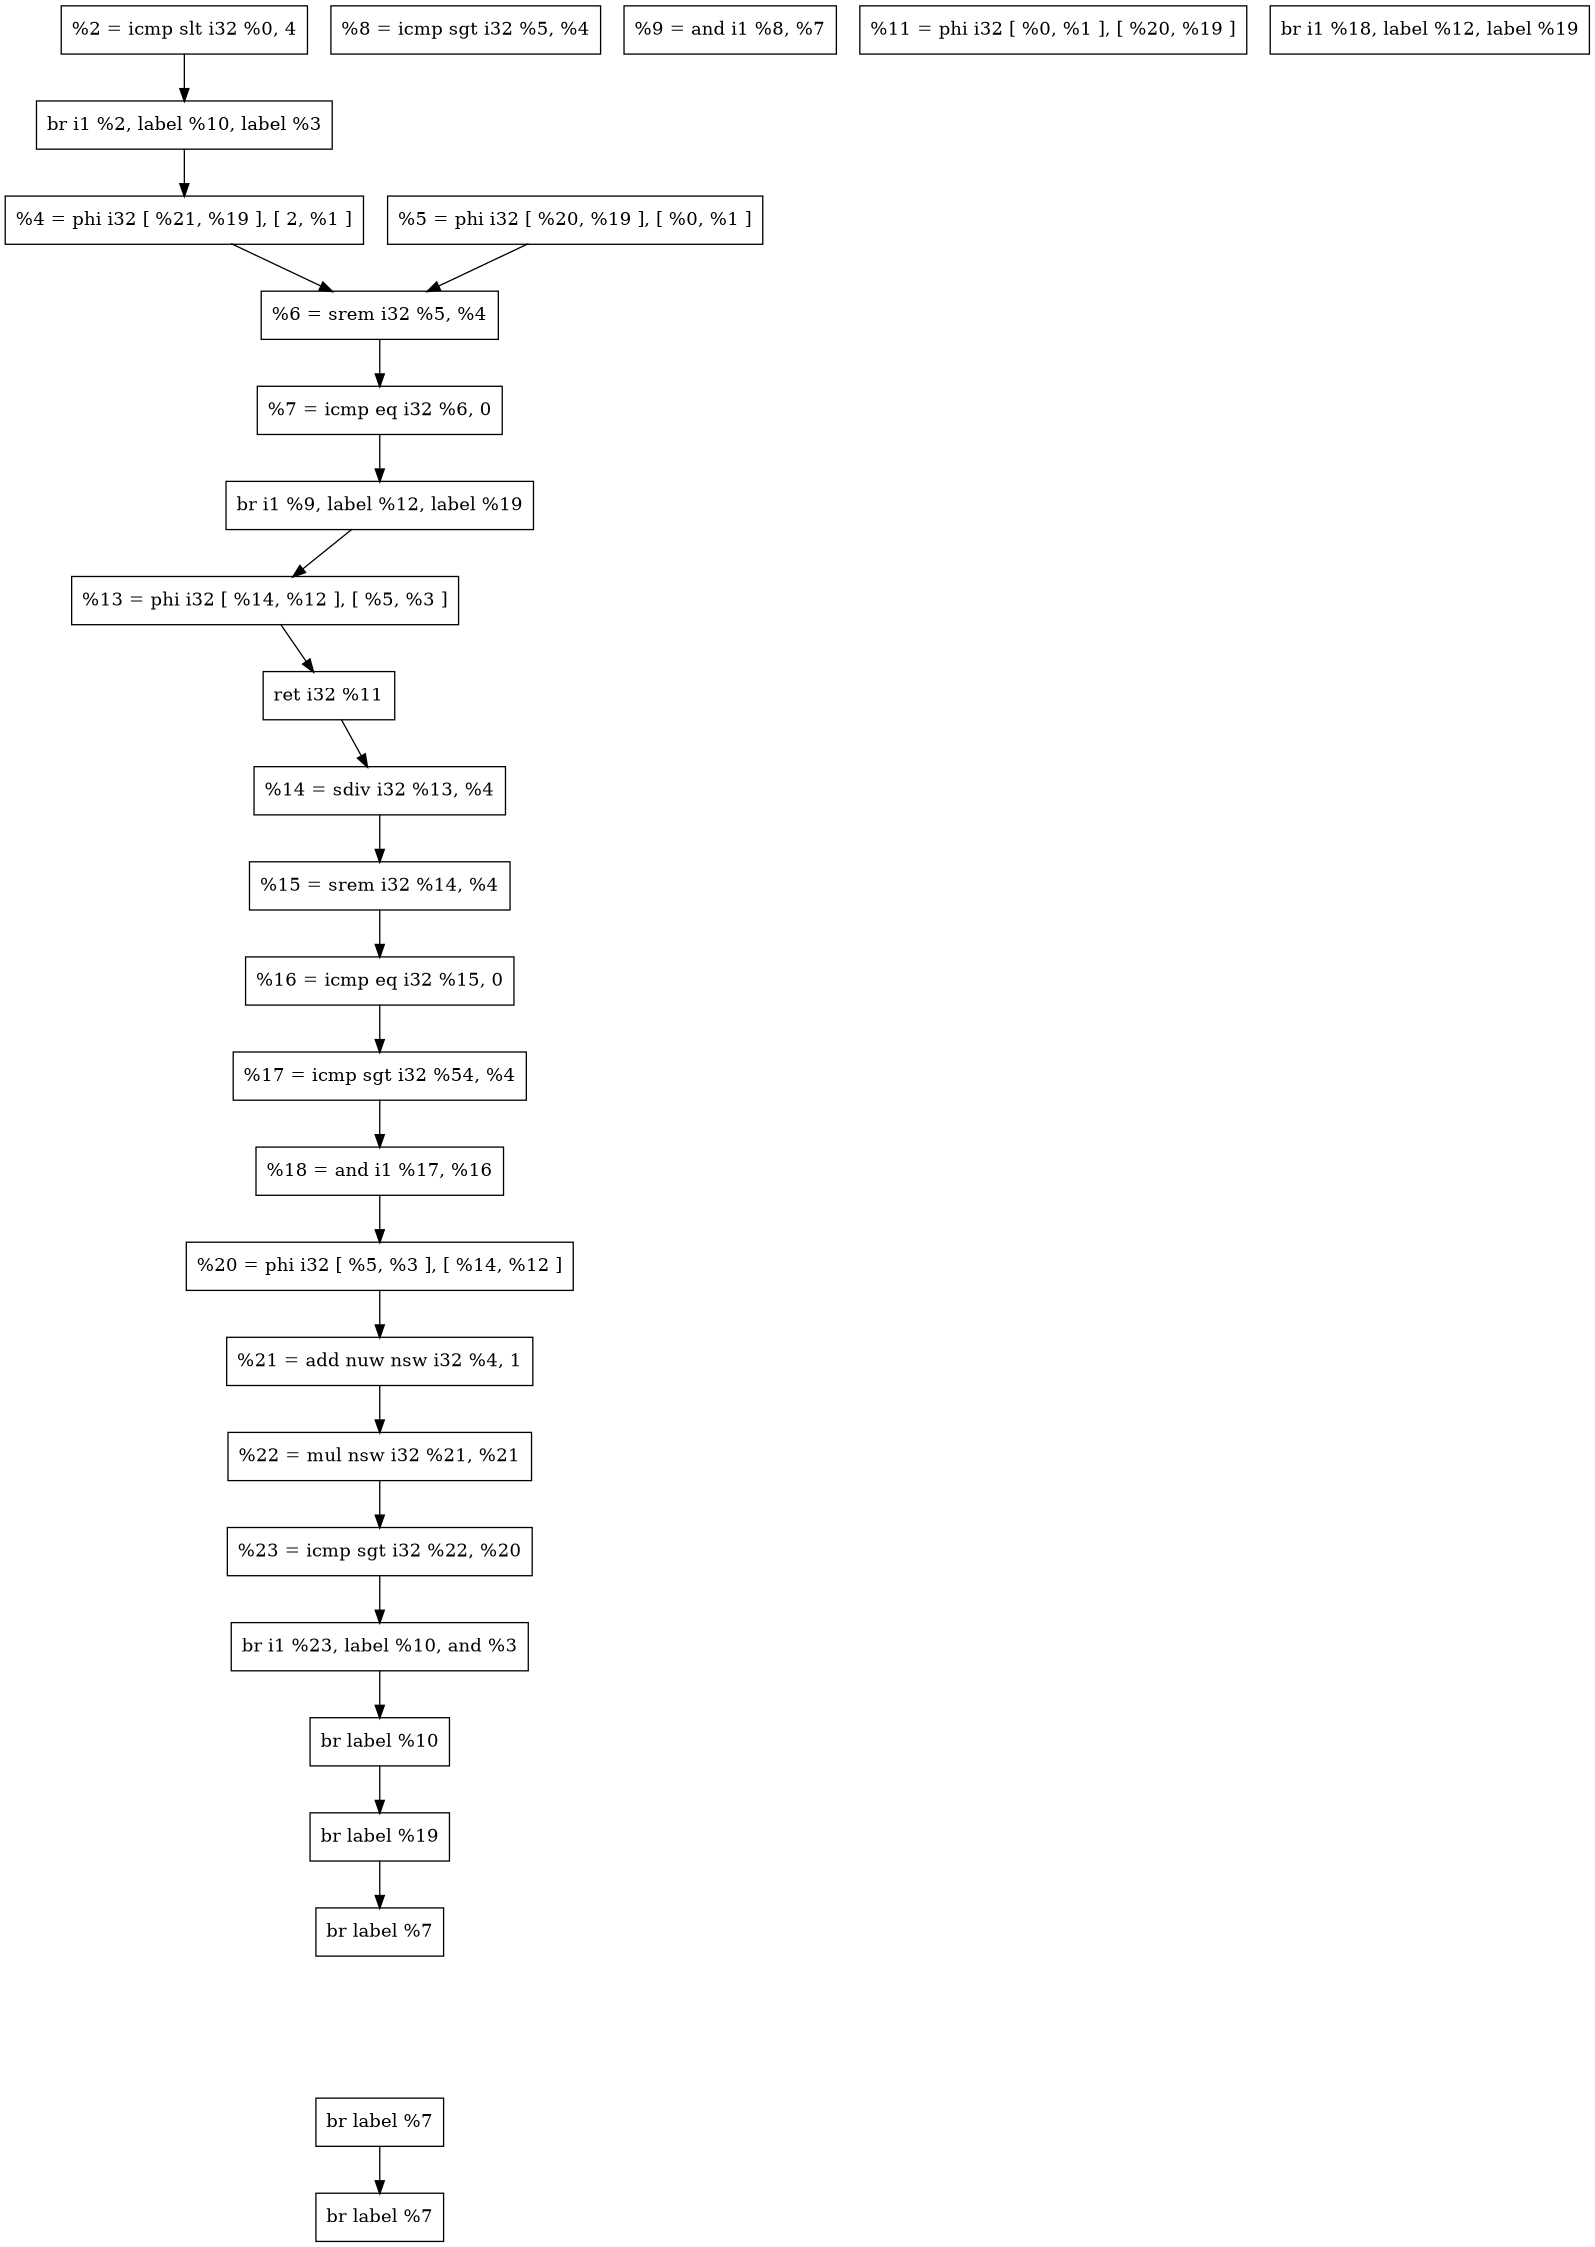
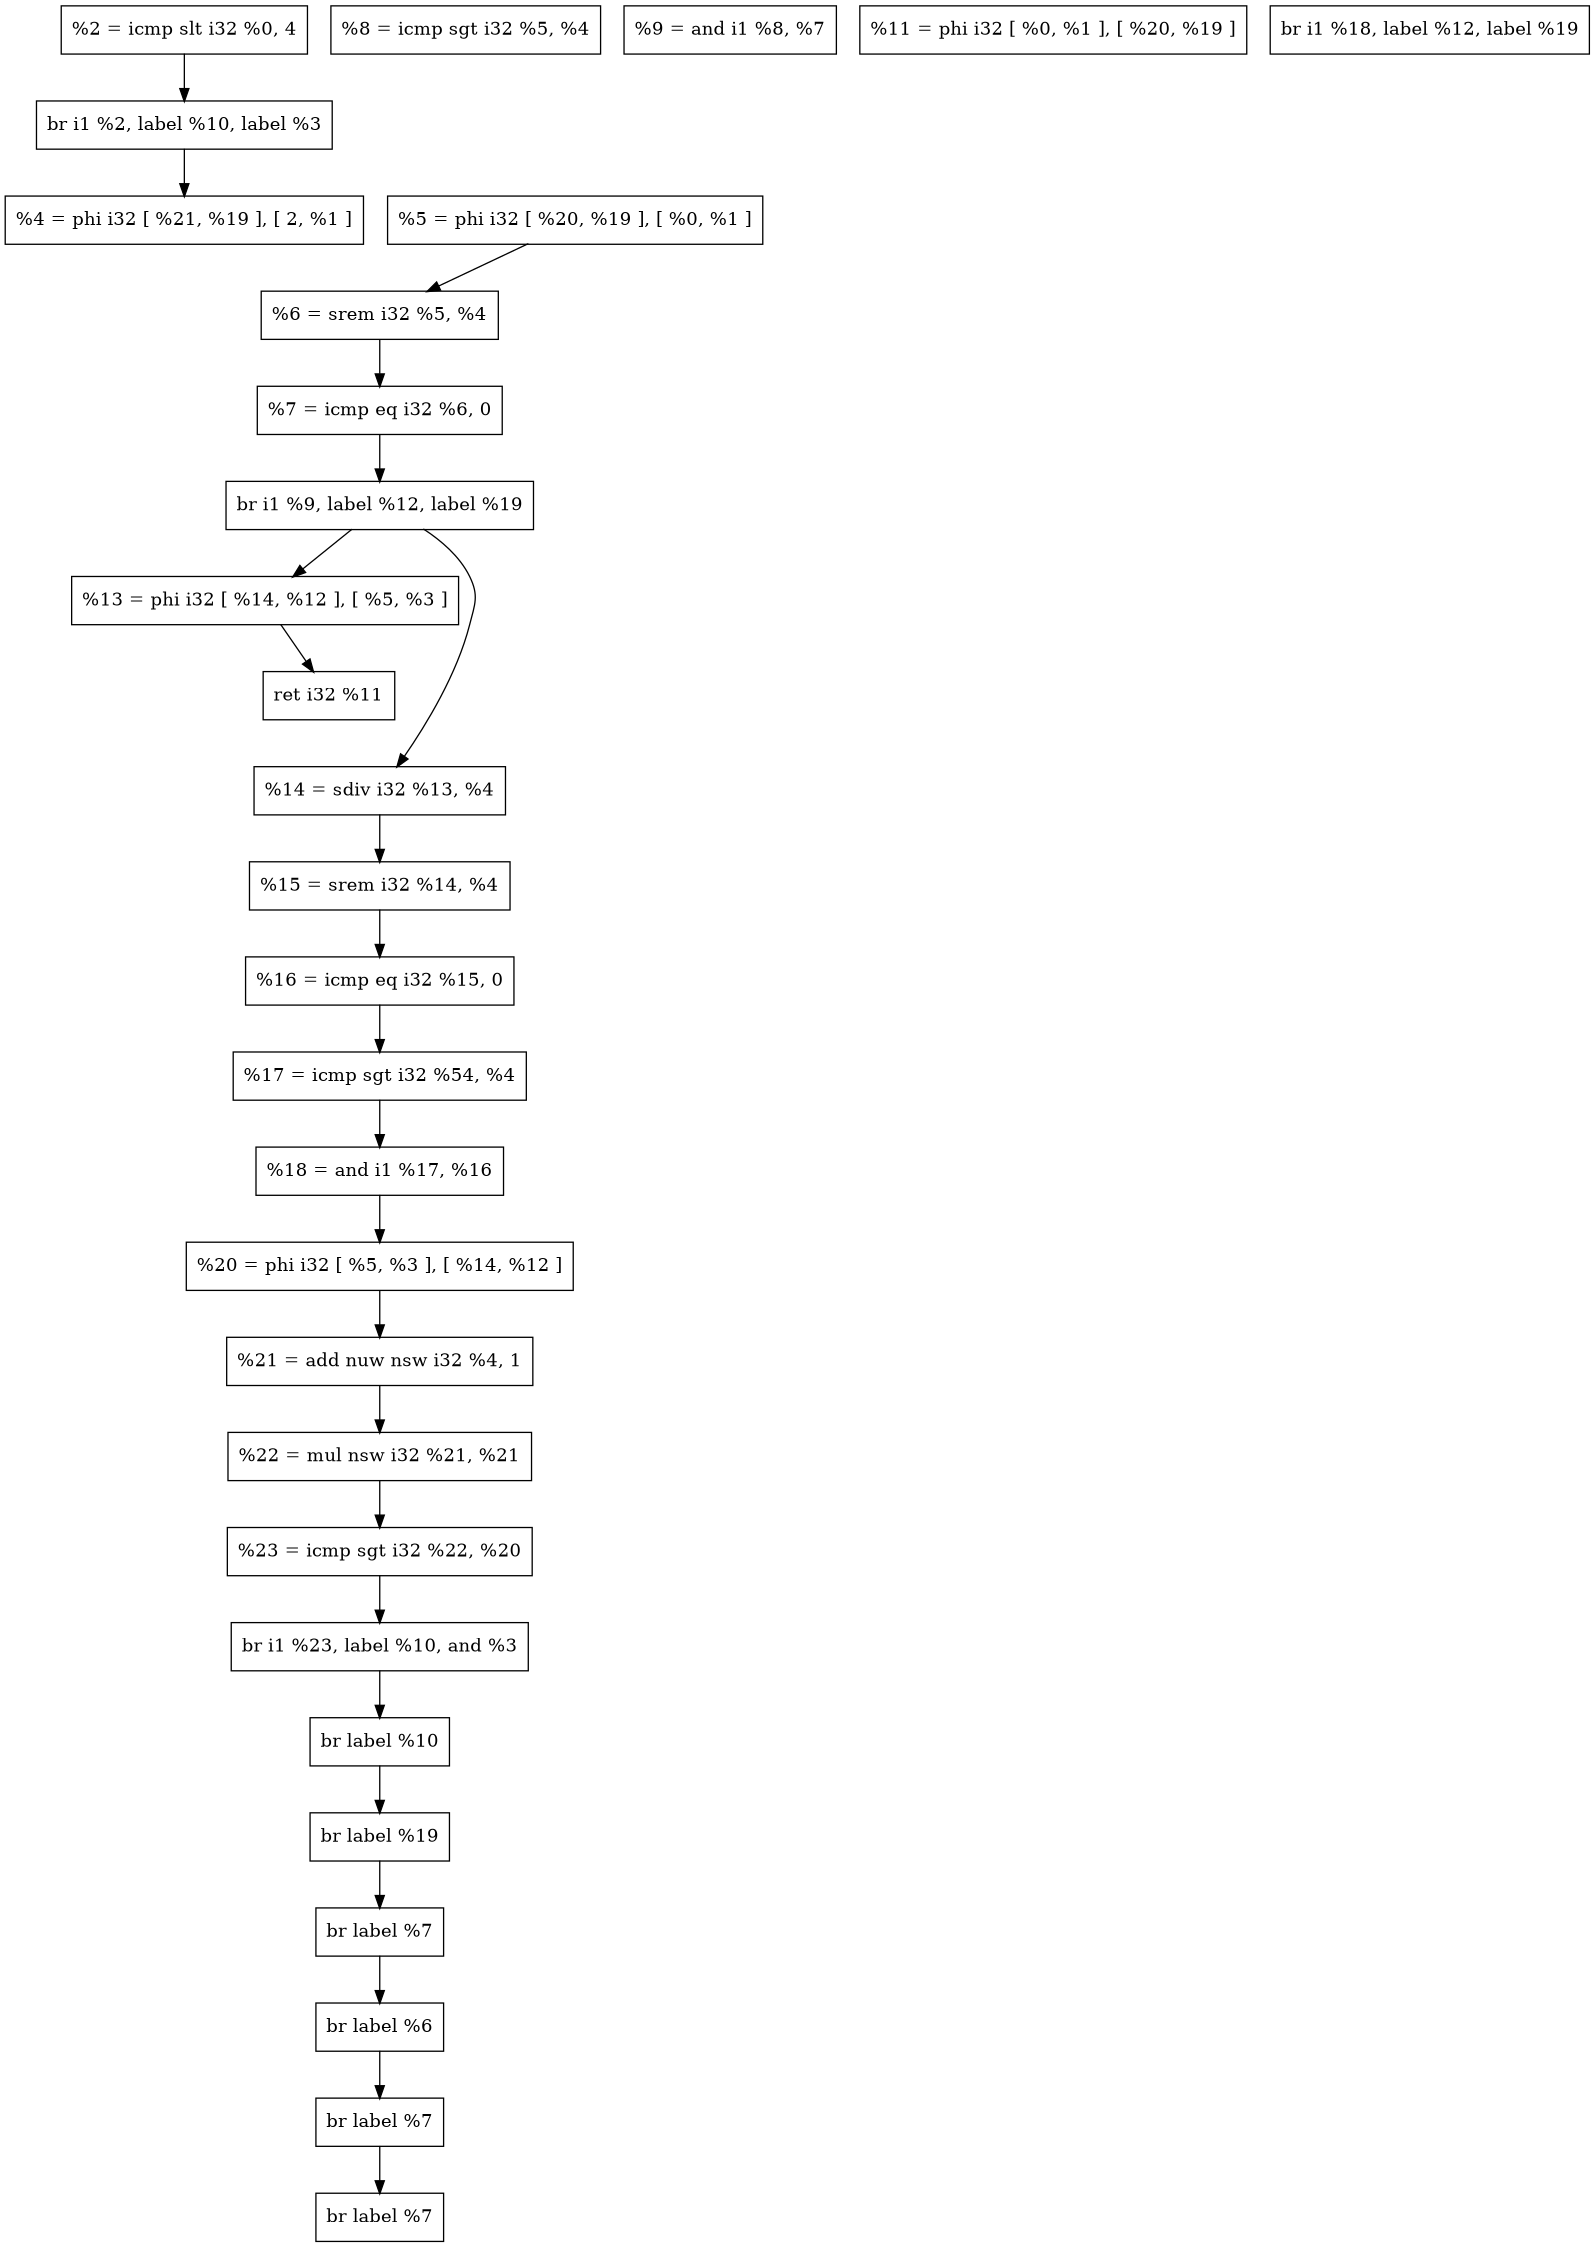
edge "%4 = phi i32 [ %21, %19 ], [ 2, %1 ]" -> "%6 = srem i32 %5, %4": removed
edge "ret i32 %11" -> "%14 = sdiv i32 %13, %4": now "br i1 %9, label %12, label %19" -> "%14 = sdiv i32 %13, %4"
node "br label %6": added
